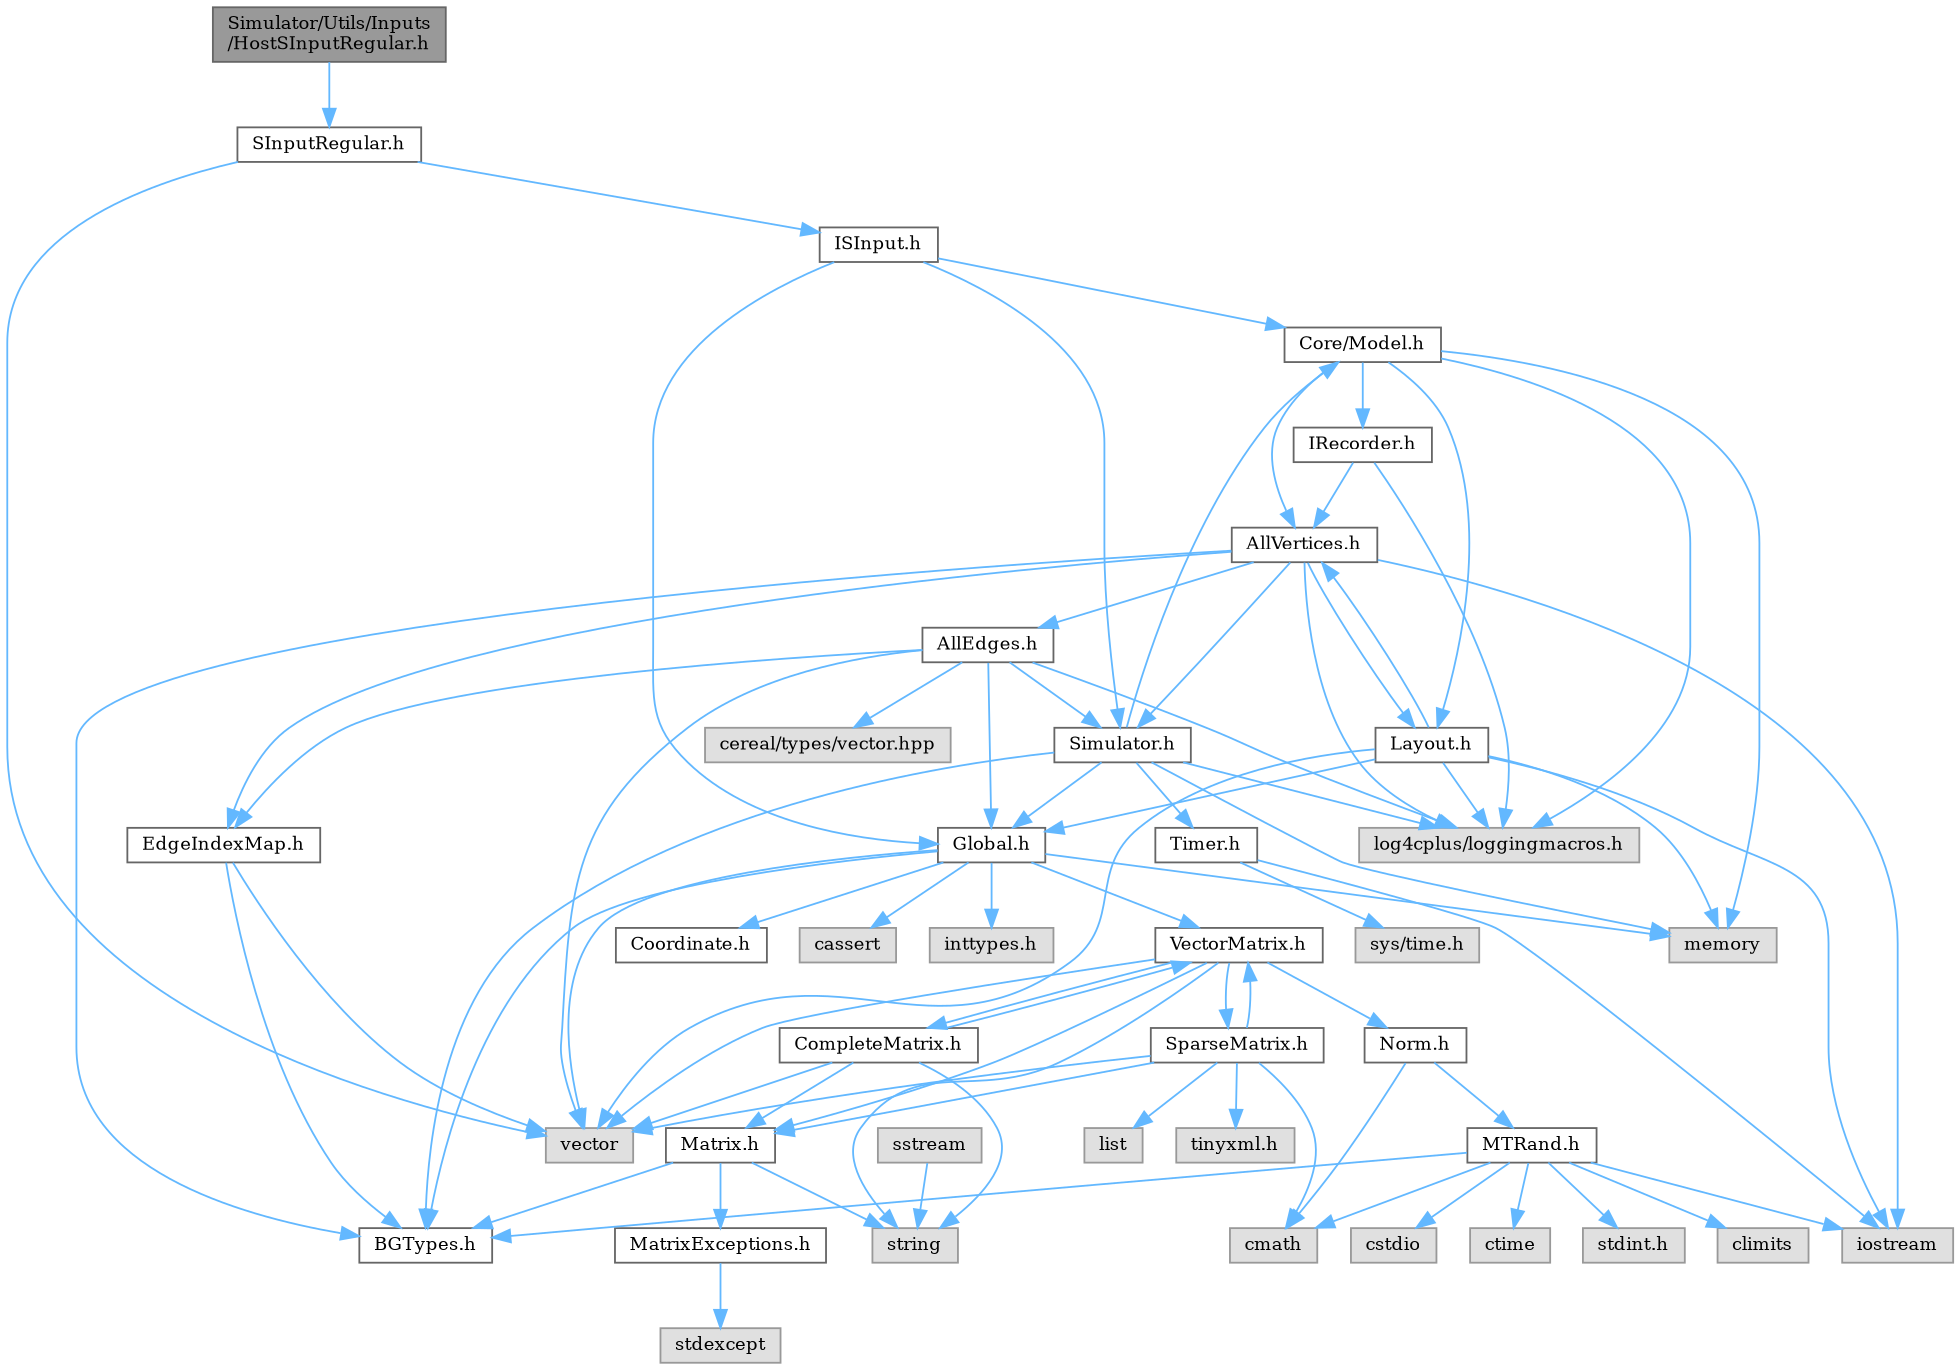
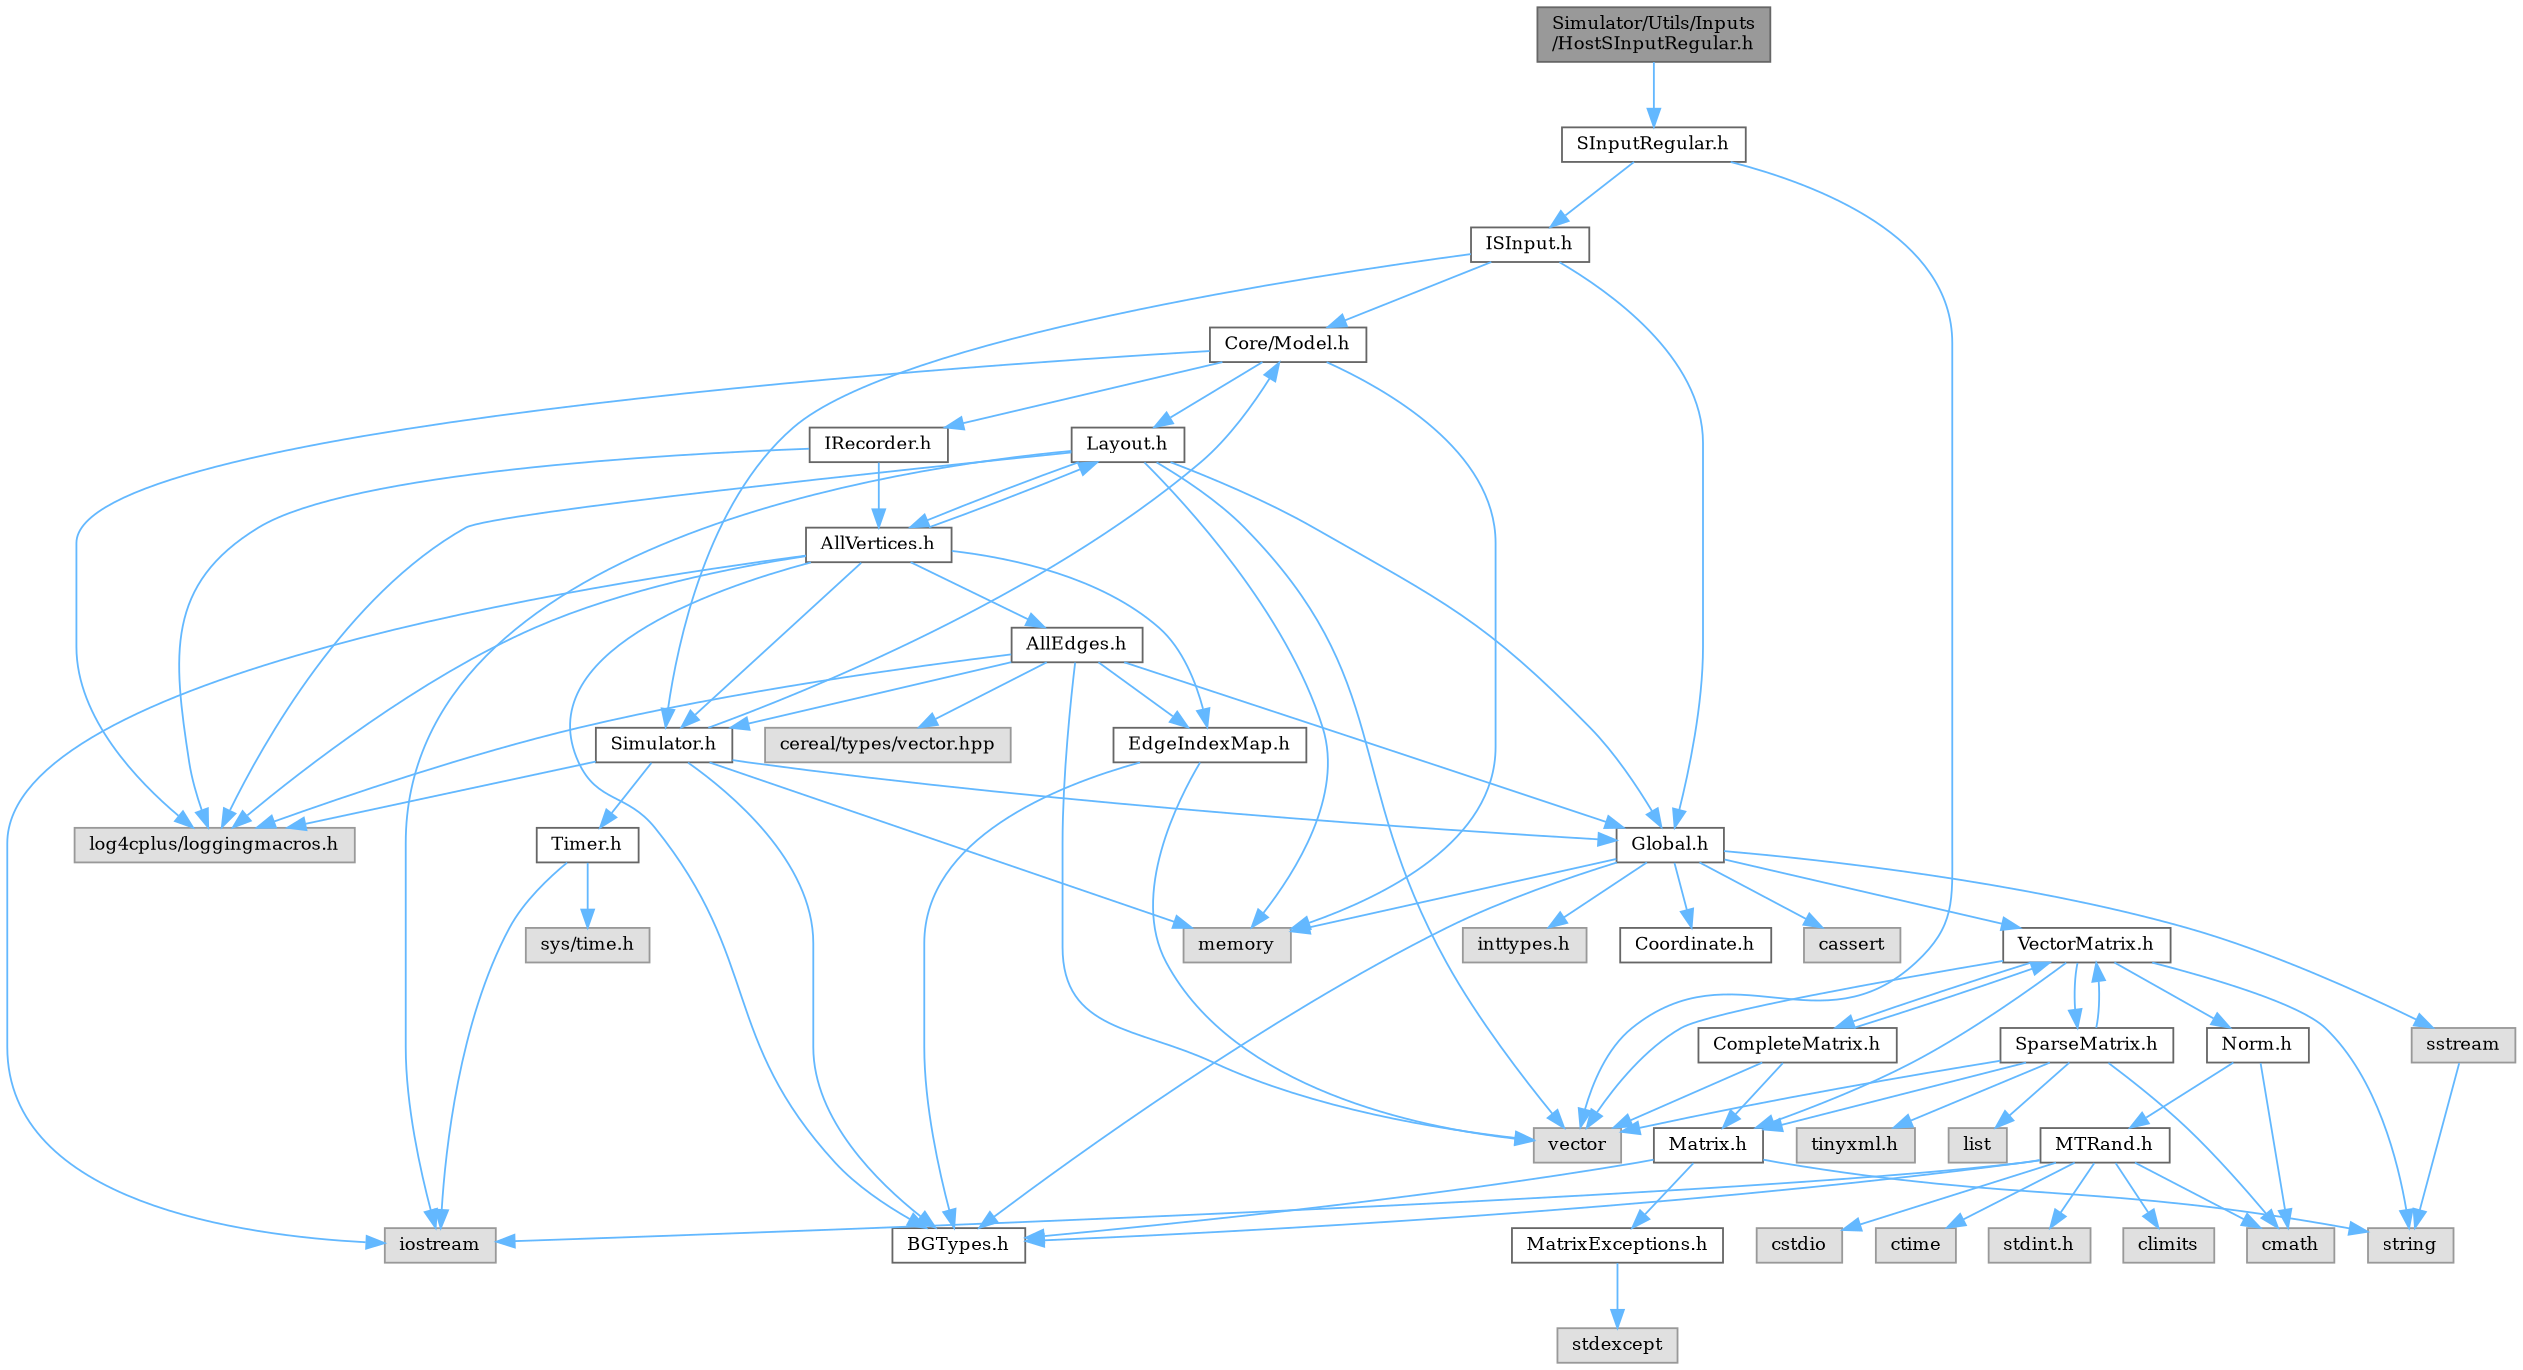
edge "Core/Model.h" -> "AllVertices.h": removed
edge "Global.h" -> "vector": now "Global.h" -> "sstream"
edge "CompleteMatrix.h" -> "string": removed
